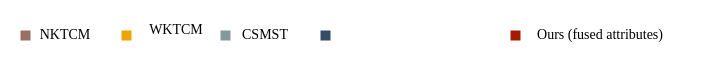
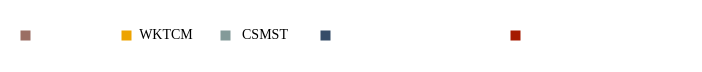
node "WKTCM": moved (177, 31) -> (167, 36)
node "NKTCM": removed
node "Ours (fused attributes)": removed
